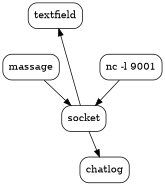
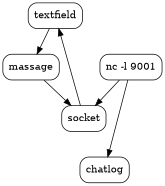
edge "textfield" -> "massage": added
edge "socket" -> "chatlog": now "nc -l 9001" -> "chatlog"
